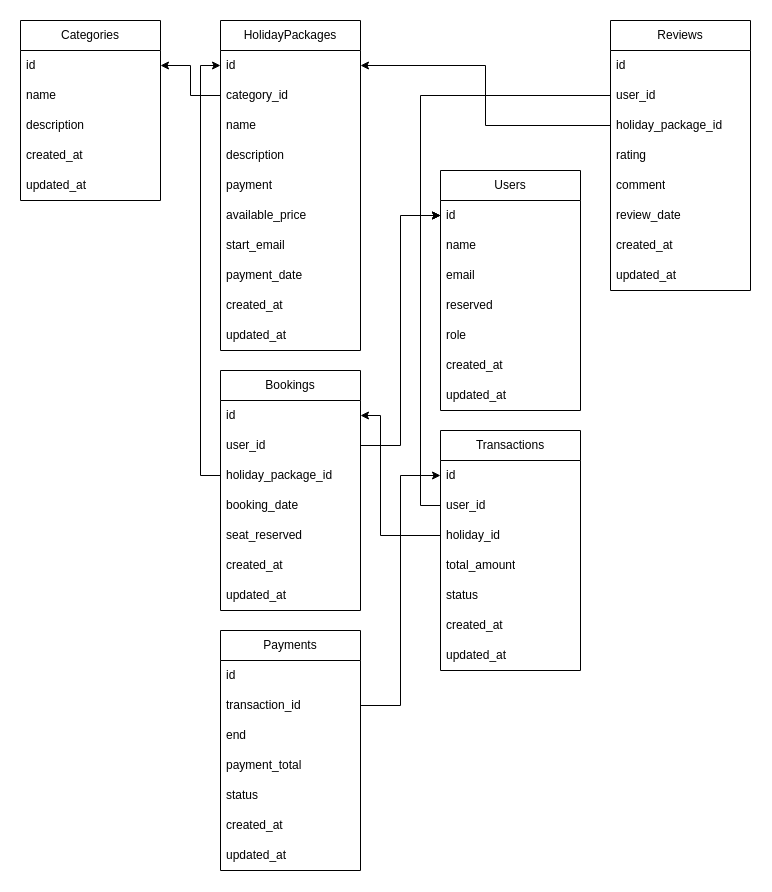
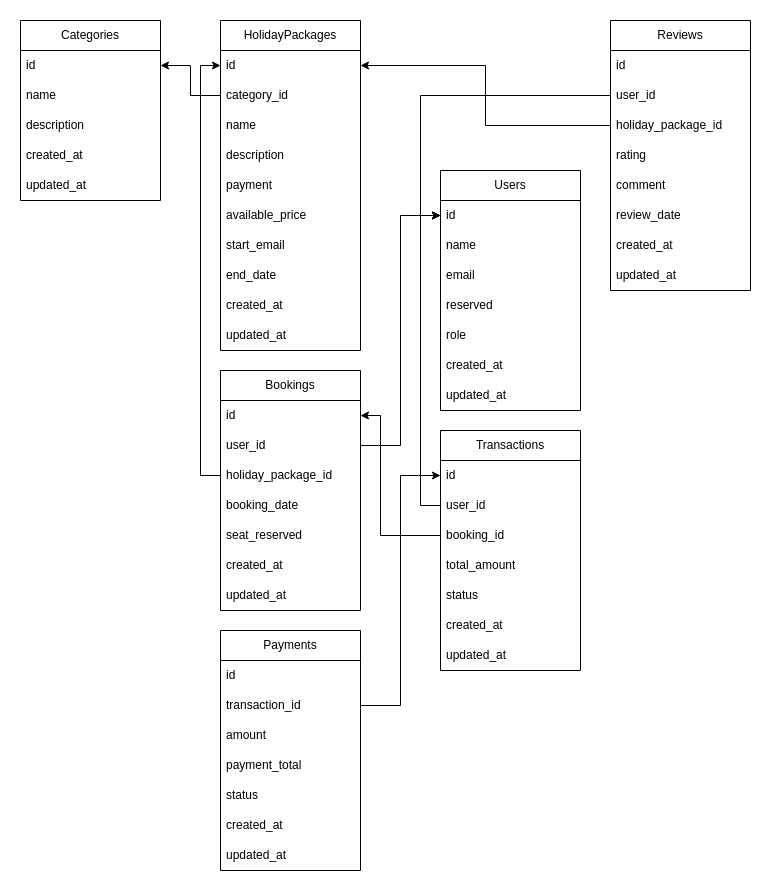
node "payment_date": label "payment_date" -> "end_date"
node "holiday_id": label "holiday_id" -> "booking_id"
node "end": label "end" -> "amount"
